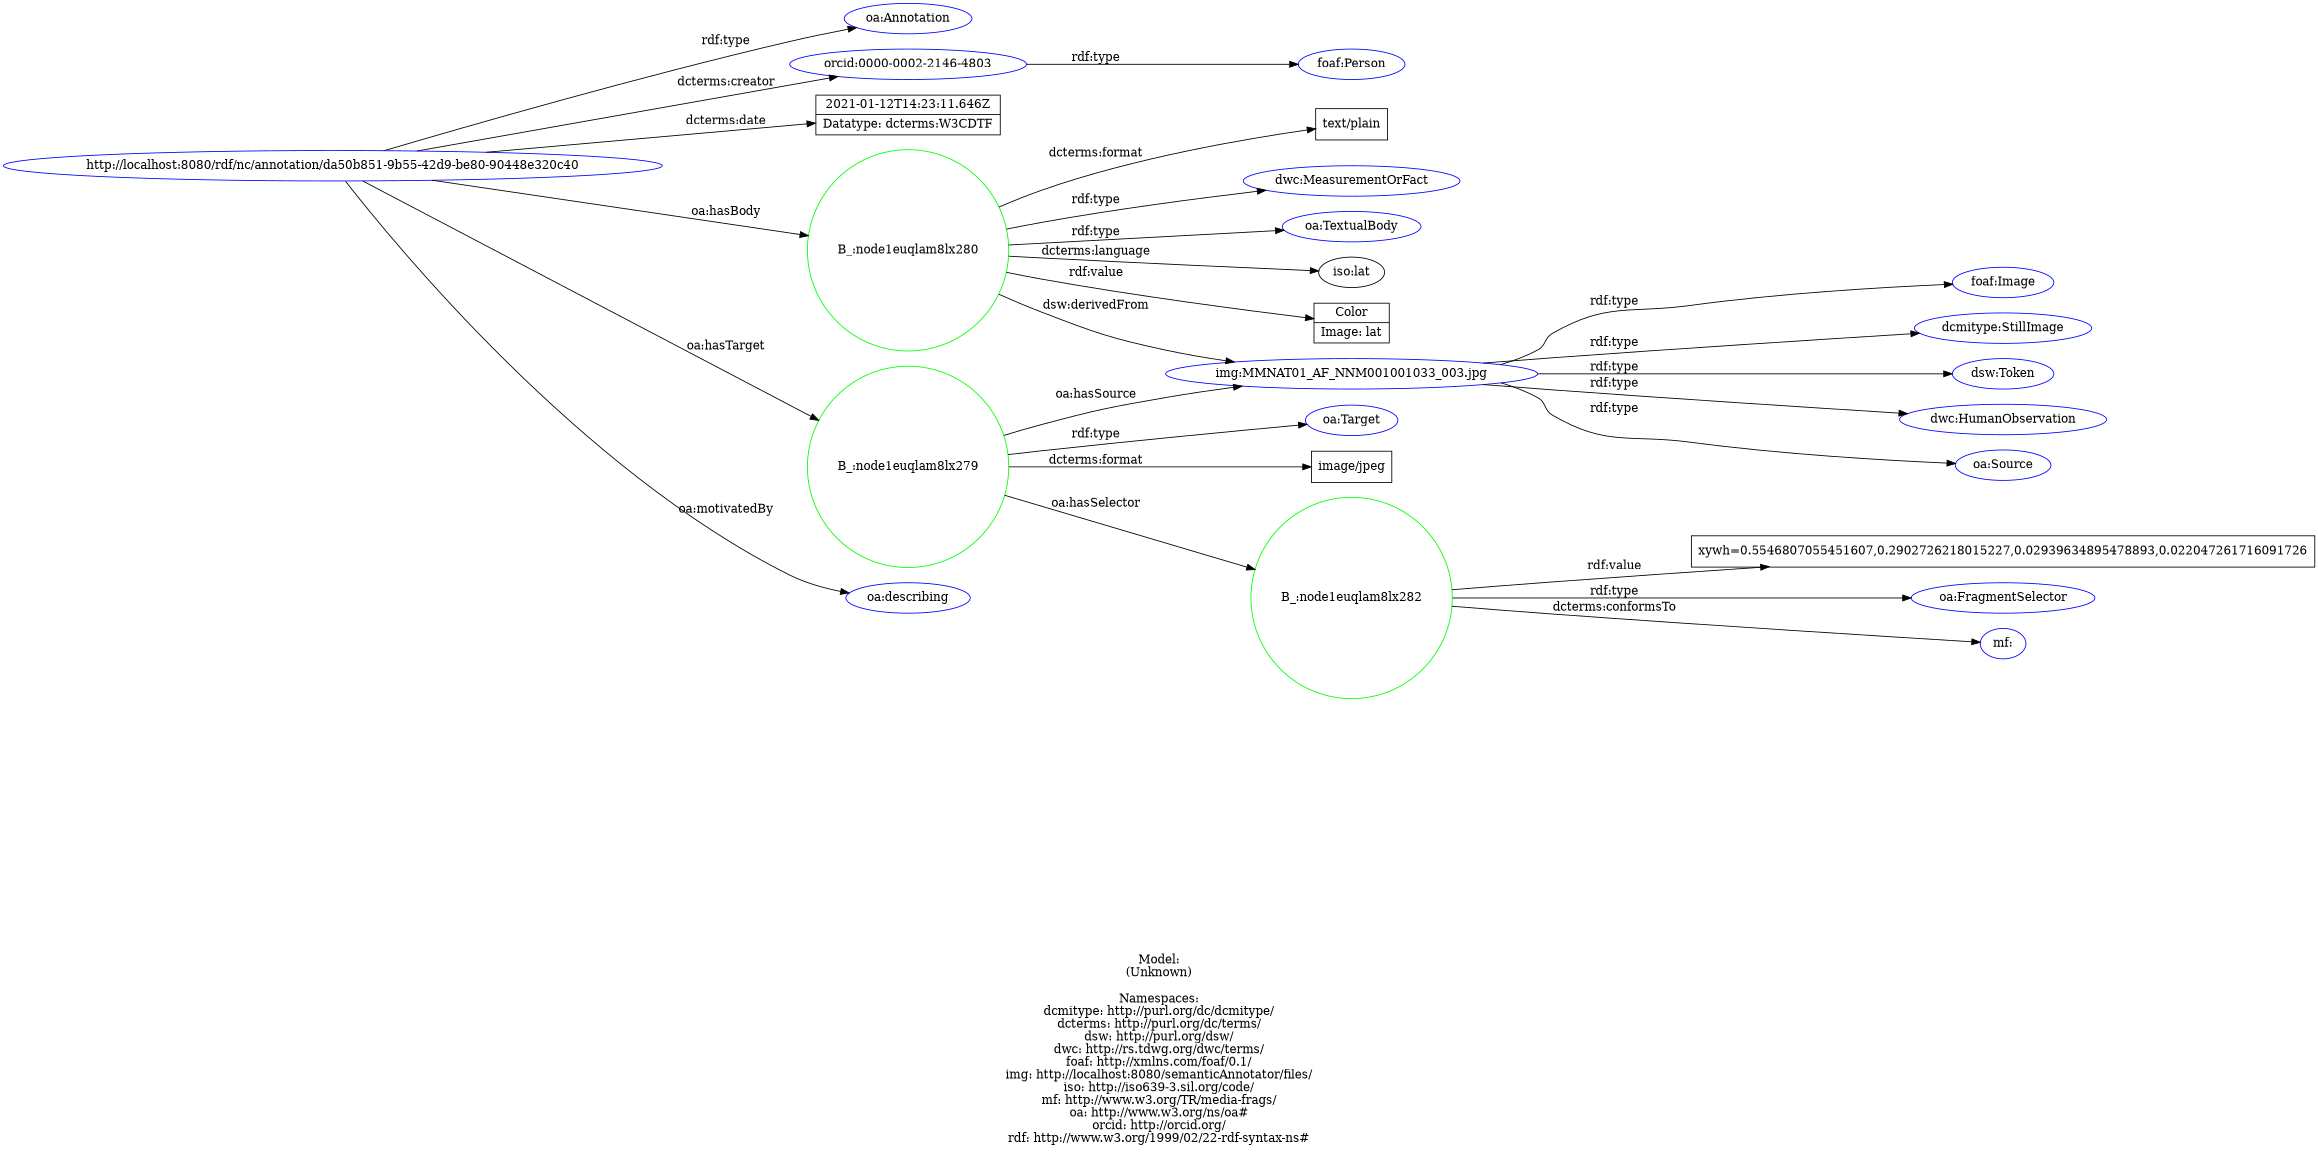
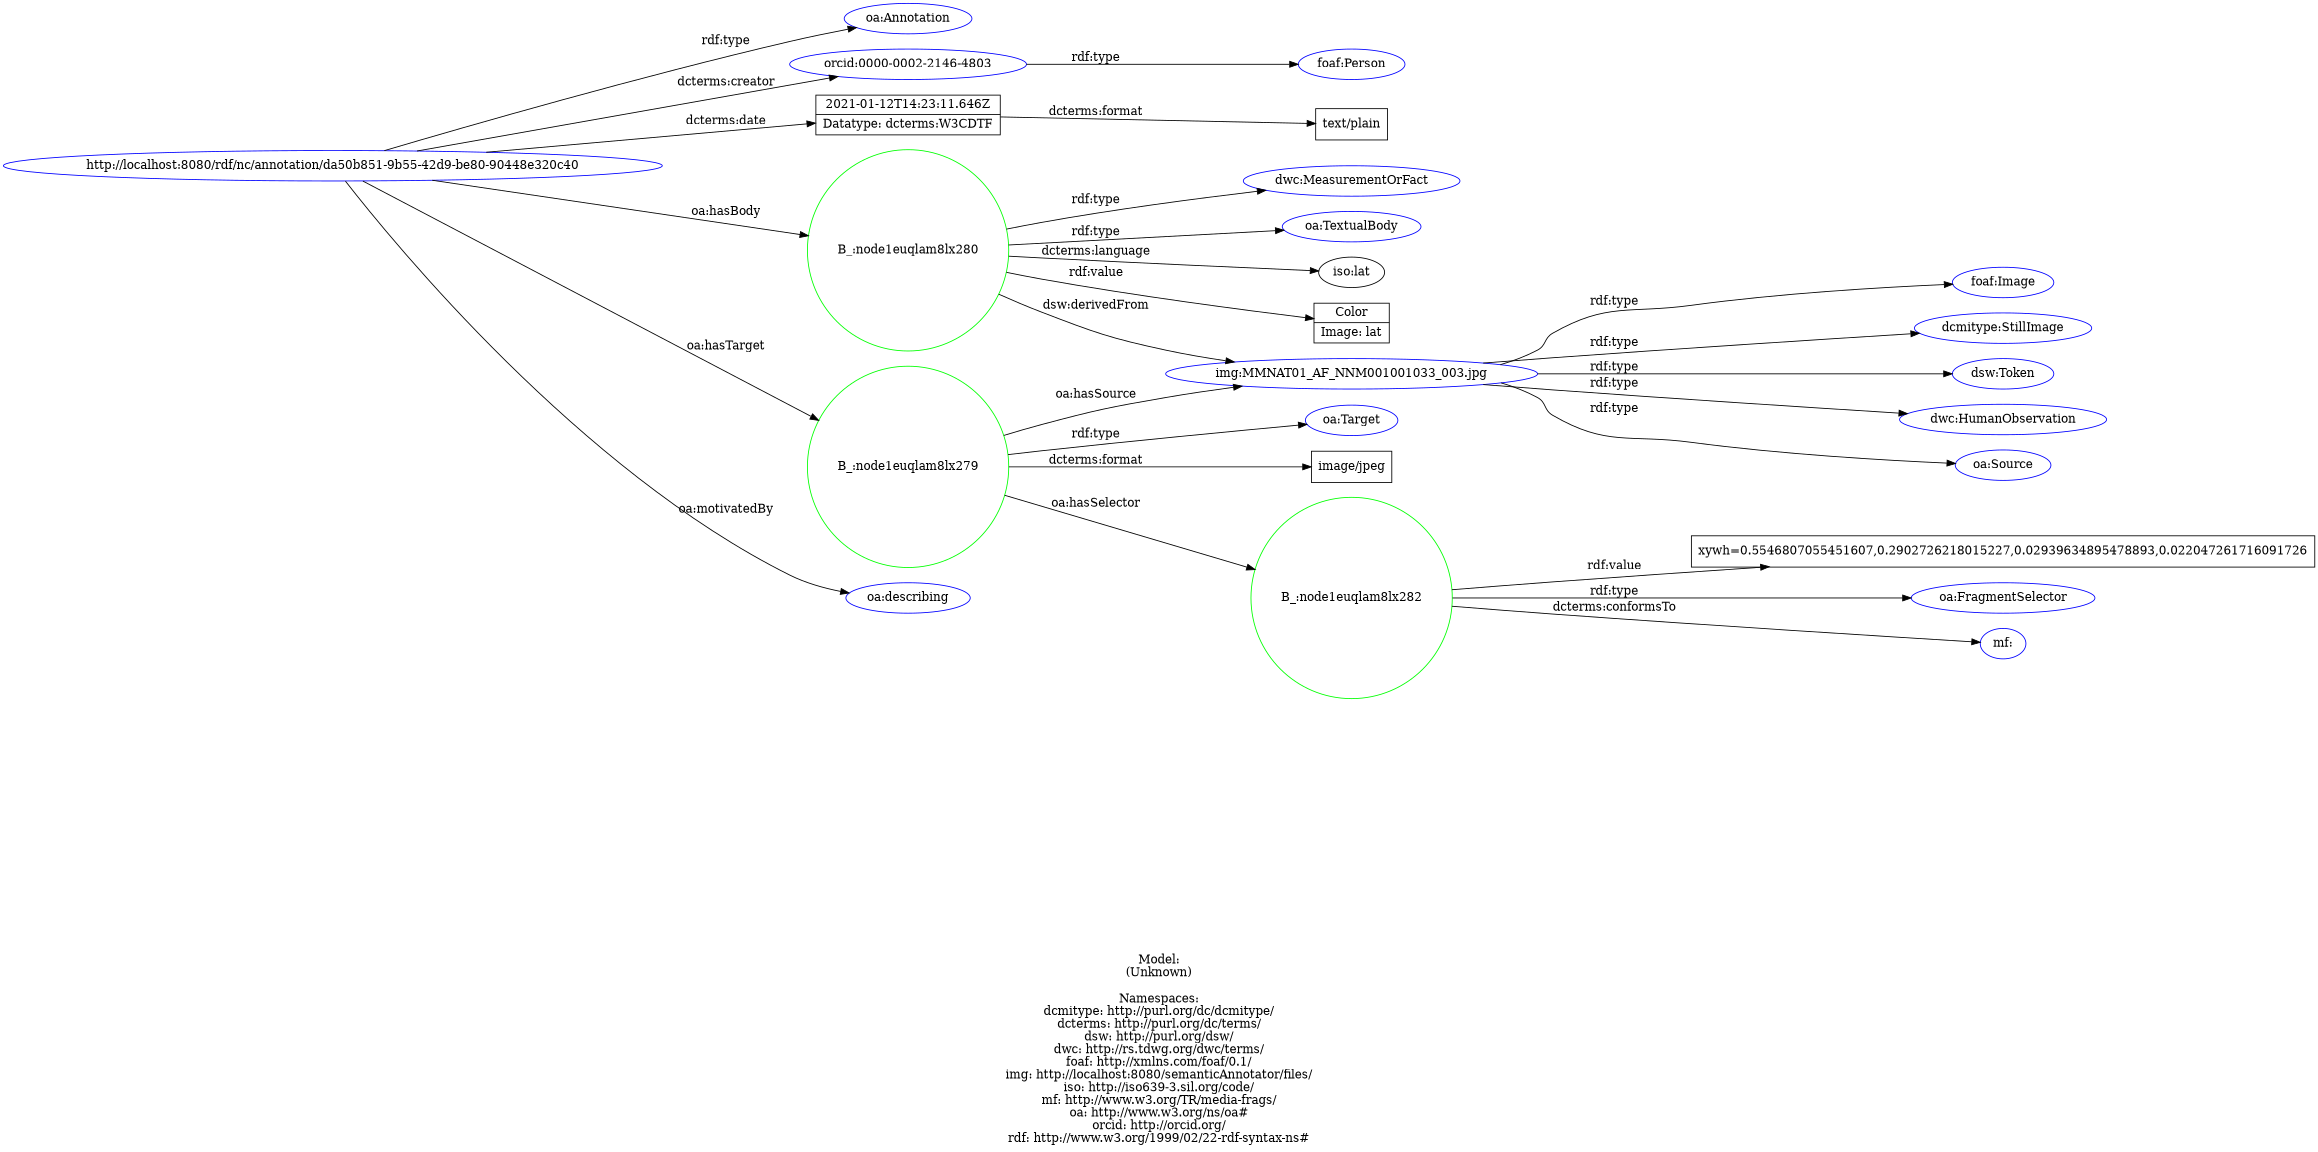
edge "B_:node1euqlam8lx280" -> "text/plain": now "2021-01-12T14:23:11.646Z" -> "text/plain"
